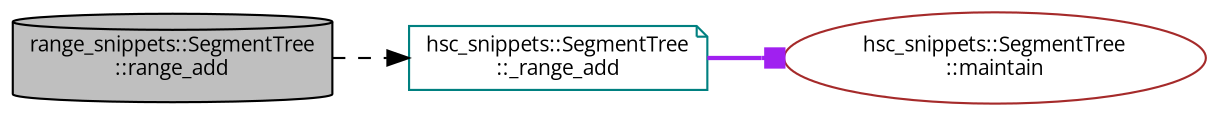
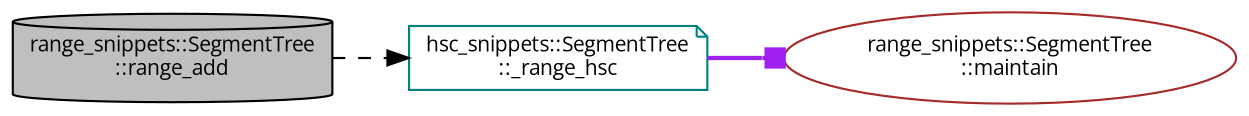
node "hsc_snippets::SegmentTree ::_range_add": label "hsc_snippets::SegmentTree ::_range_add" -> "hsc_snippets::SegmentTree ::_range_hsc"
node "hsc_snippets::SegmentTree ::maintain": label "hsc_snippets::SegmentTree ::maintain" -> "range_snippets::SegmentTree ::maintain"
